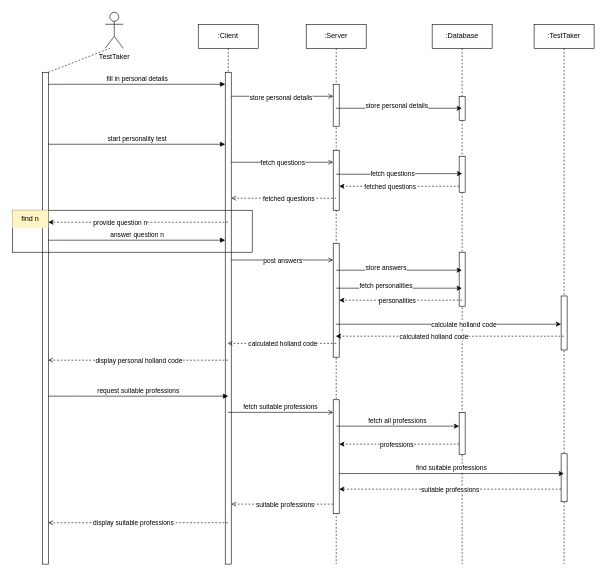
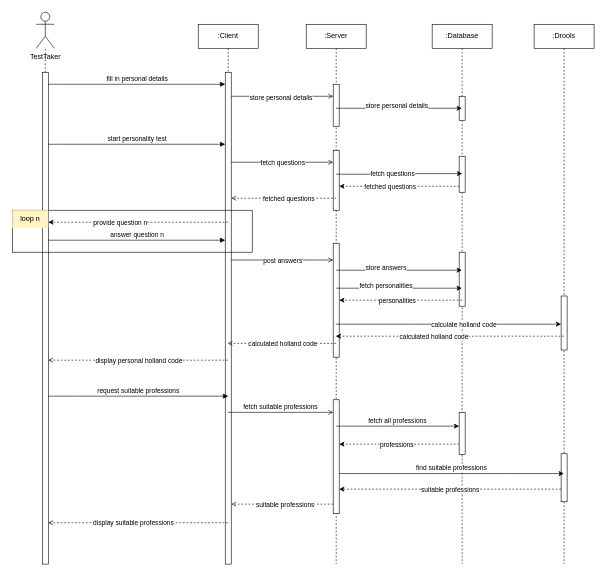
node "TestTaker": moved (114, 30) -> (45, 30)
node ":TestTaker": label ":TestTaker" -> ":Drools"
node "find n": label "find n" -> "loop n"
